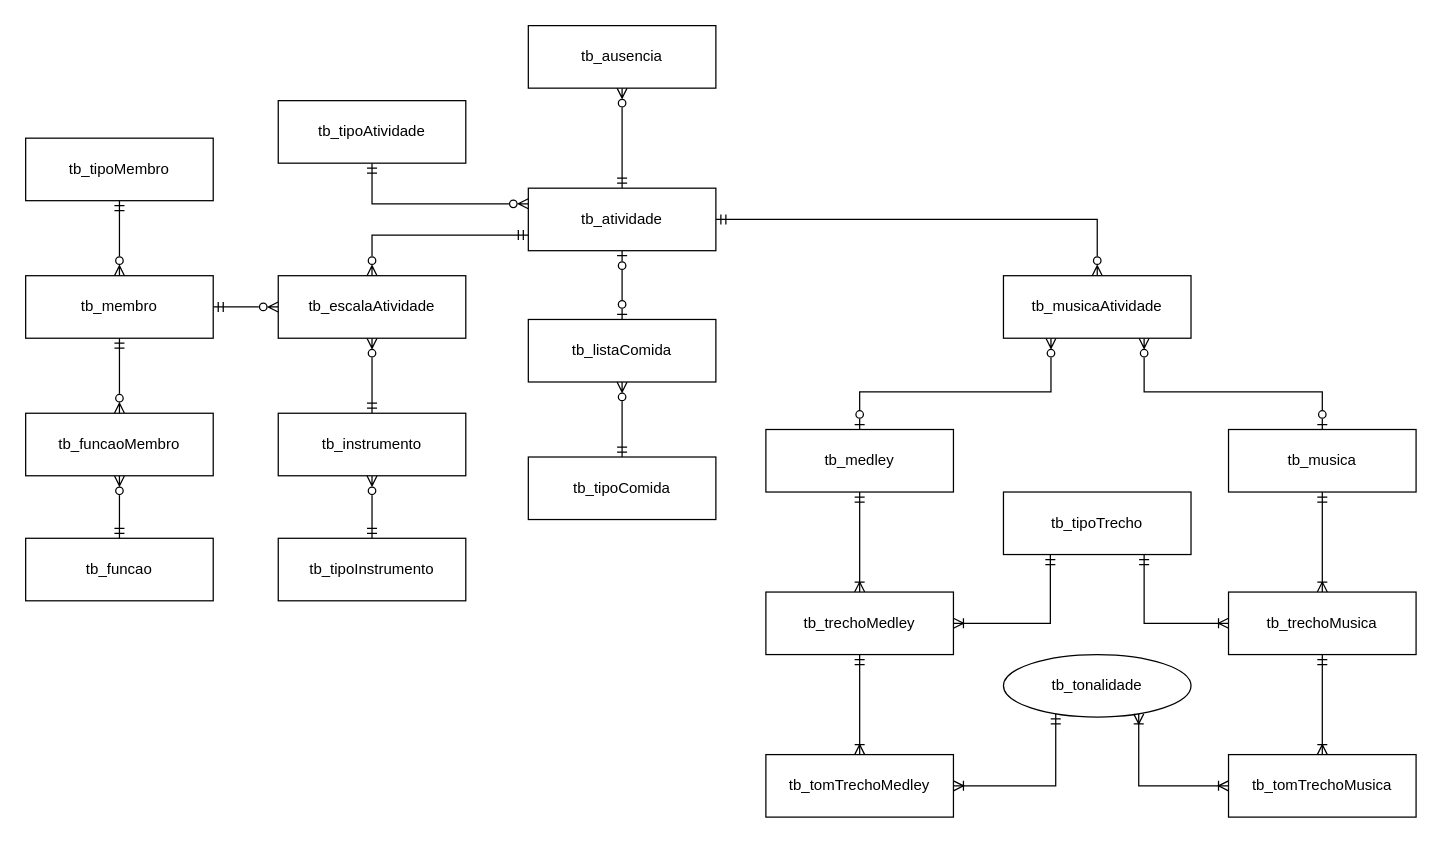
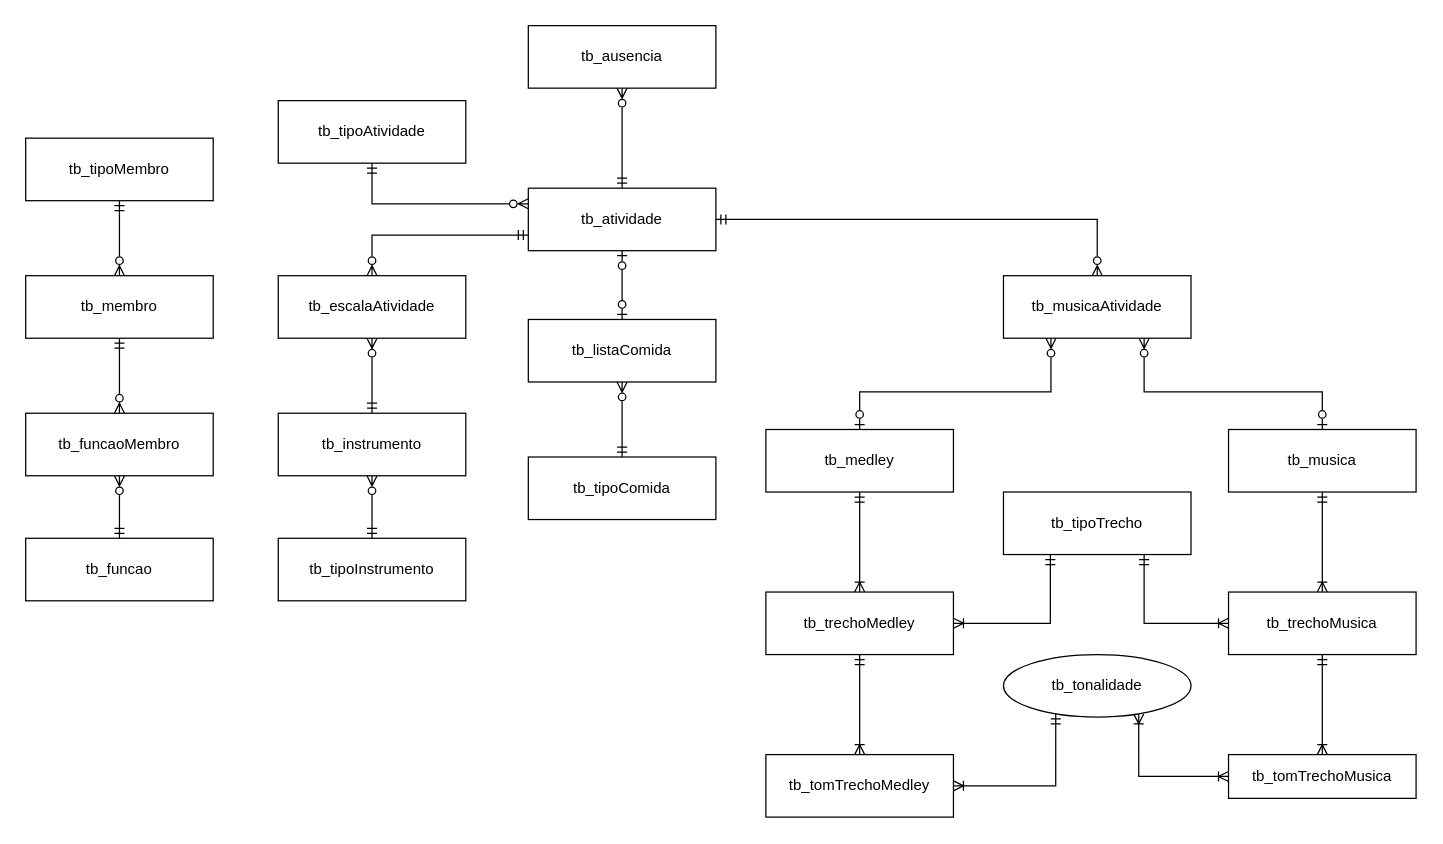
edge "tb_membro" -- "tb_escalaAtividade": removed
node "tb_tomTrechoMusica": size 188x63 -> 188x44
